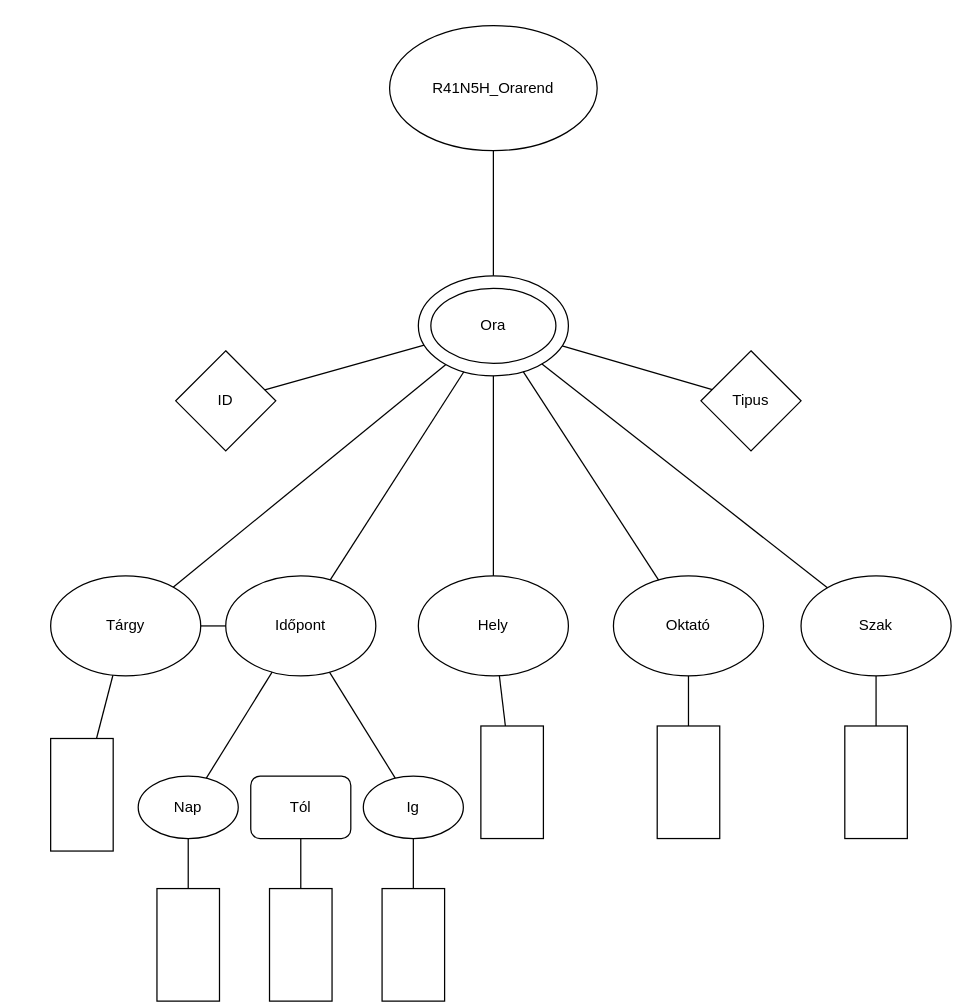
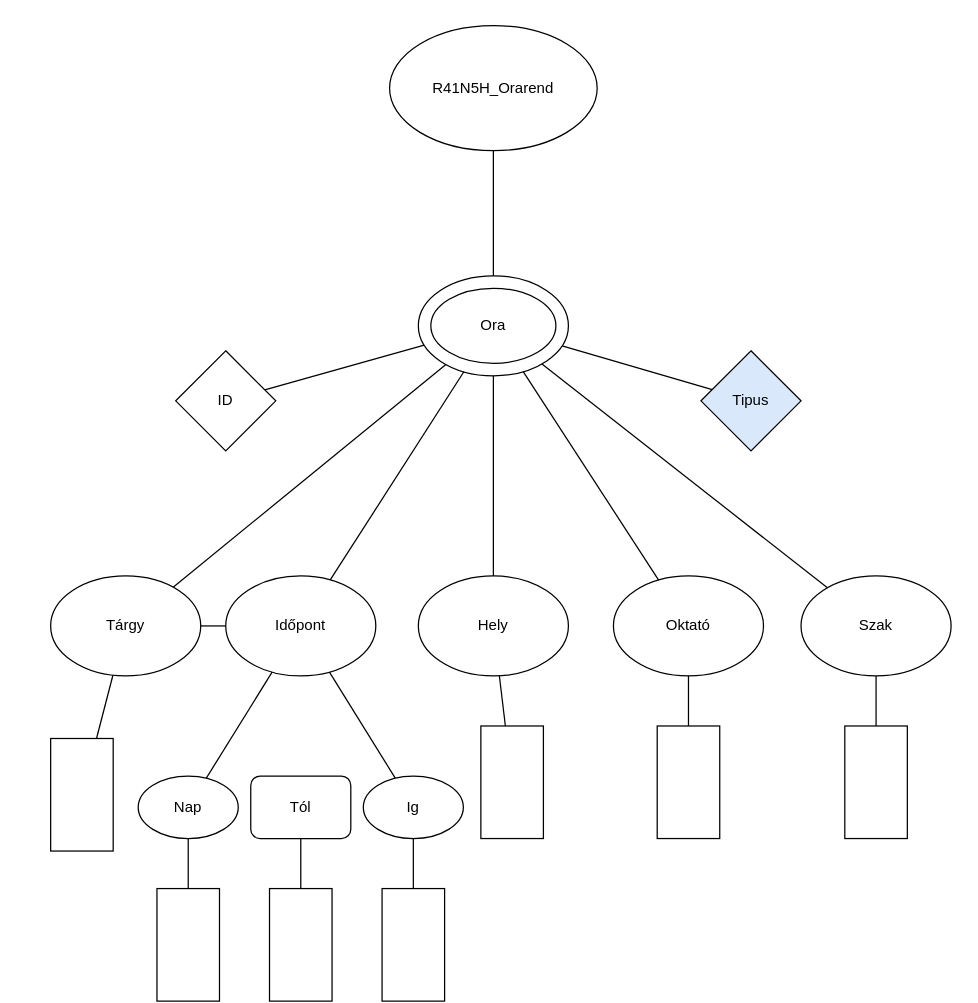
node "Tipus": fillcolor #ffffff -> #dae8fc
